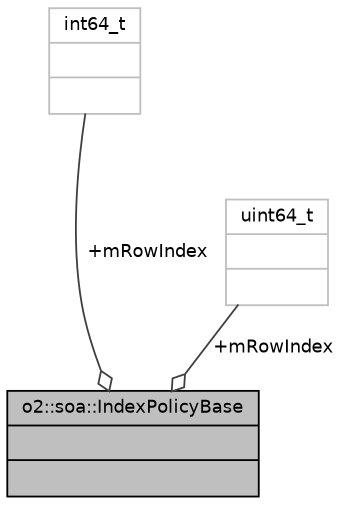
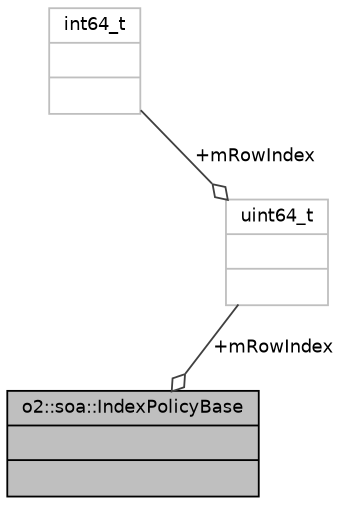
edge "int64_t" -> "o2::soa::IndexPolicyBase": now "int64_t" -> "uint64_t"
